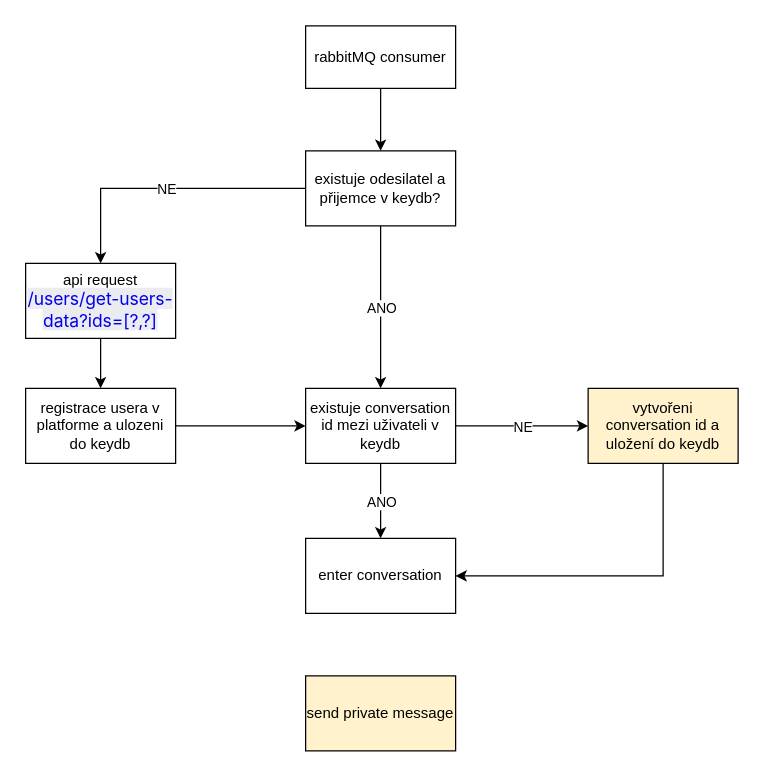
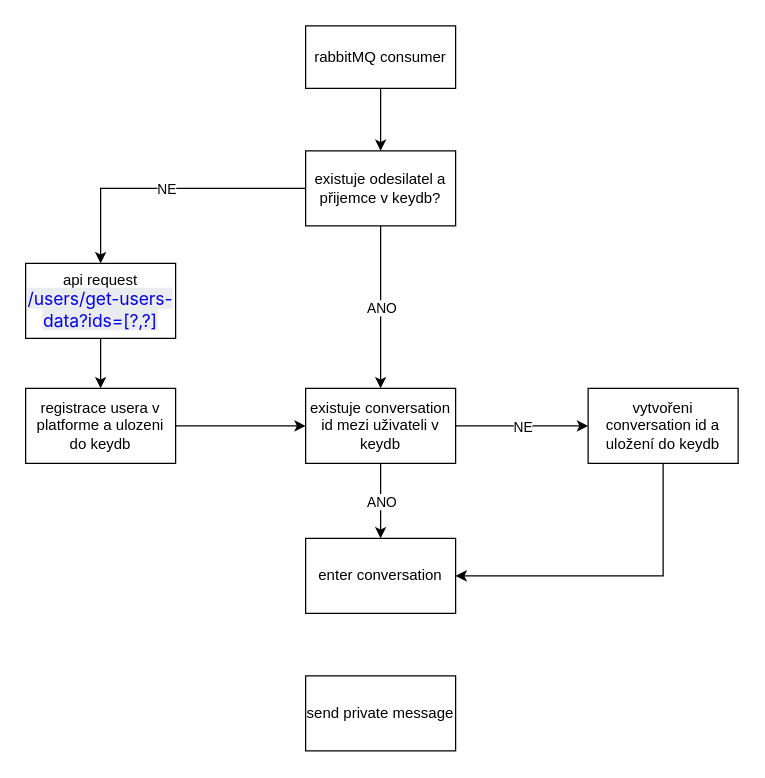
node "vytvořeni conversation id a uložení do keydb": fillcolor #fff2cc -> #ffffff
node "send private message": fillcolor #fff2cc -> #ffffff
